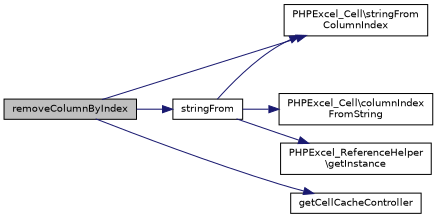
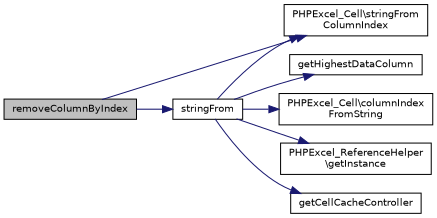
node "getHighestDataColumn": added
edge "removeColumnByIndex" -> "getCellCacheController": now "stringFrom" -> "getCellCacheController"
